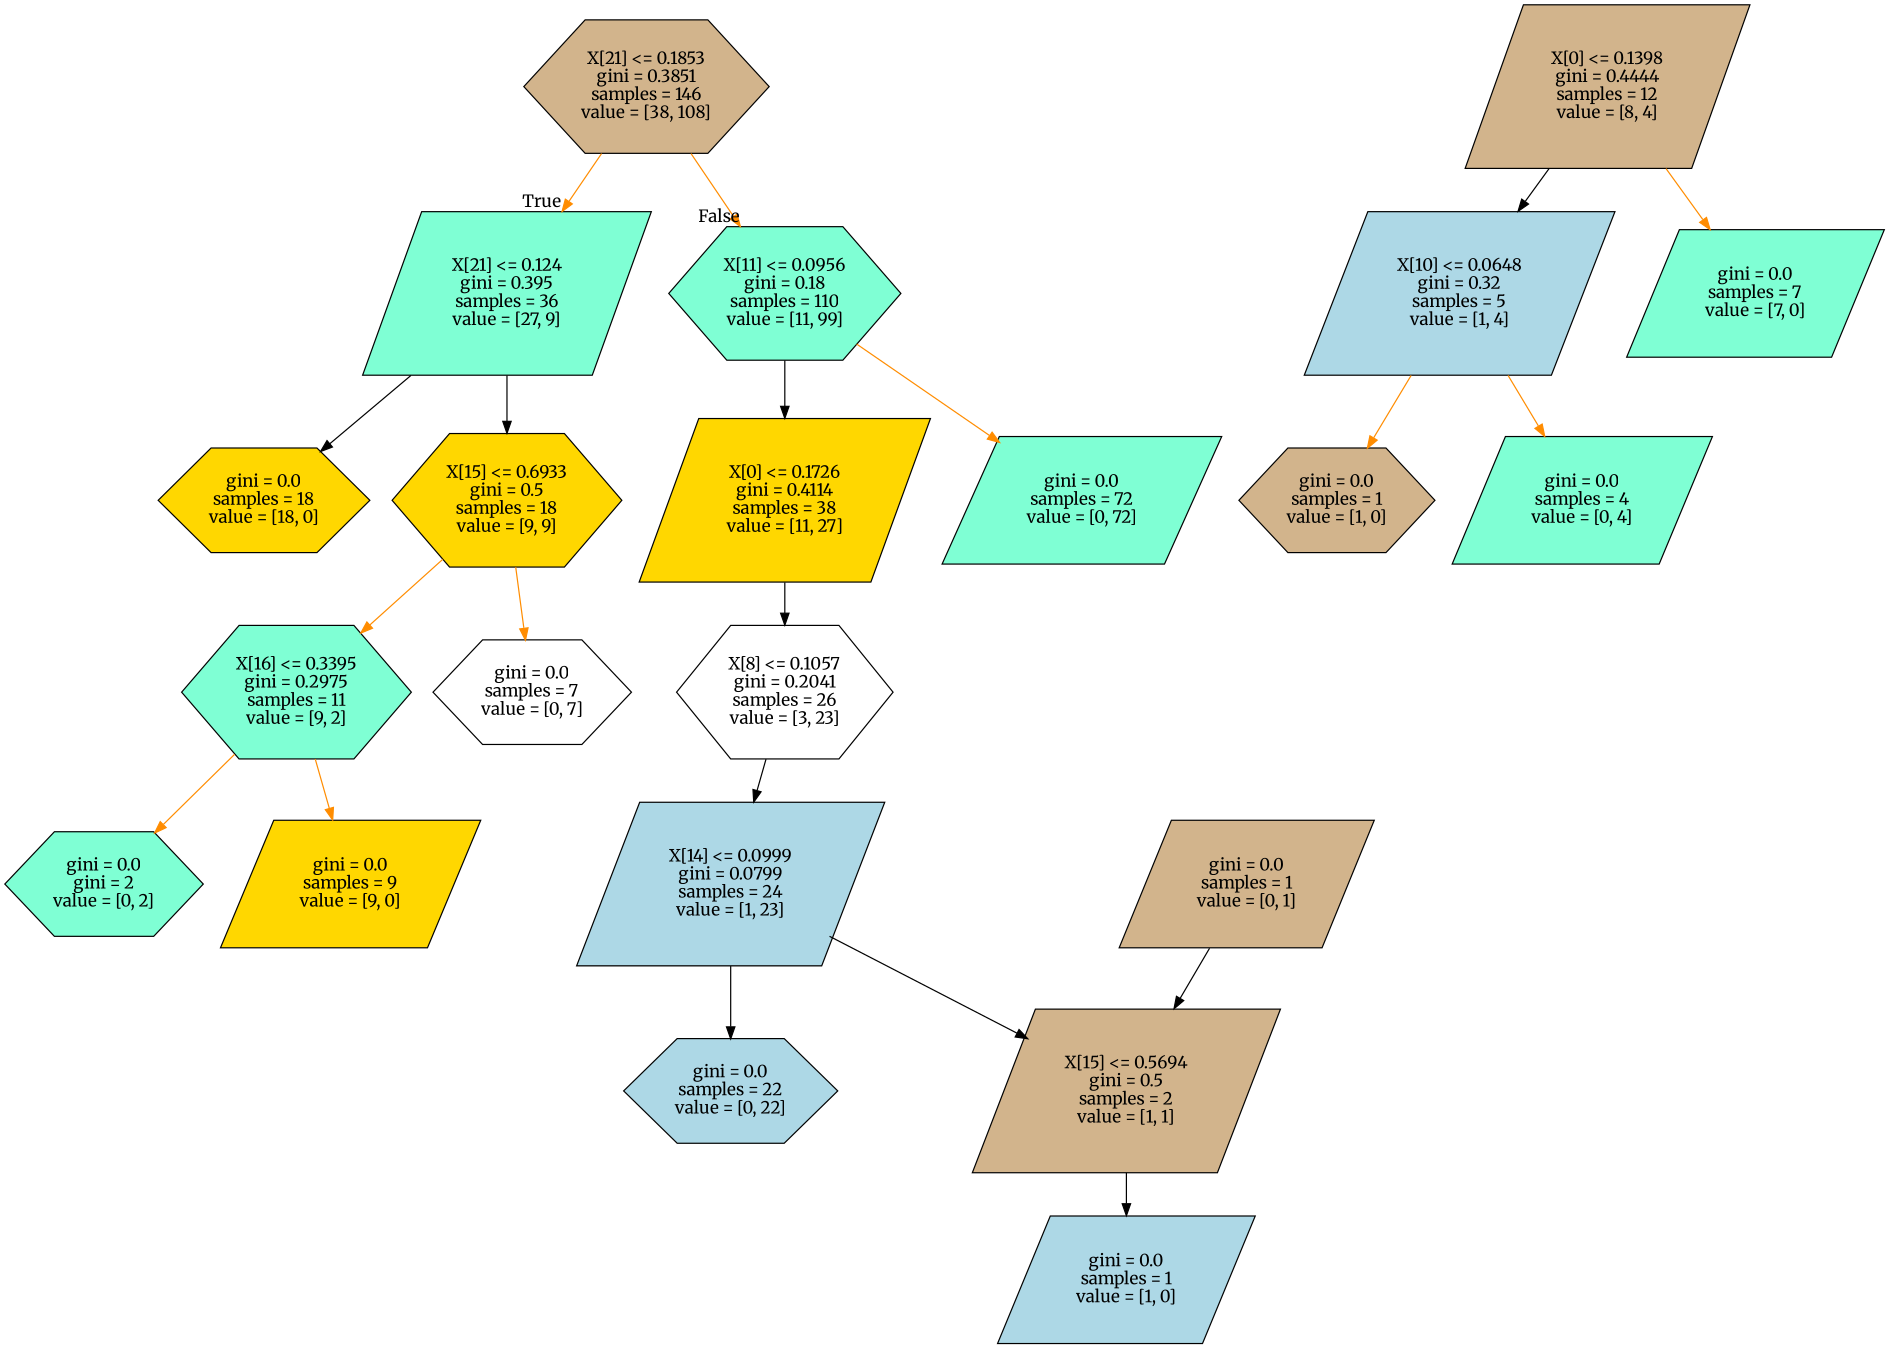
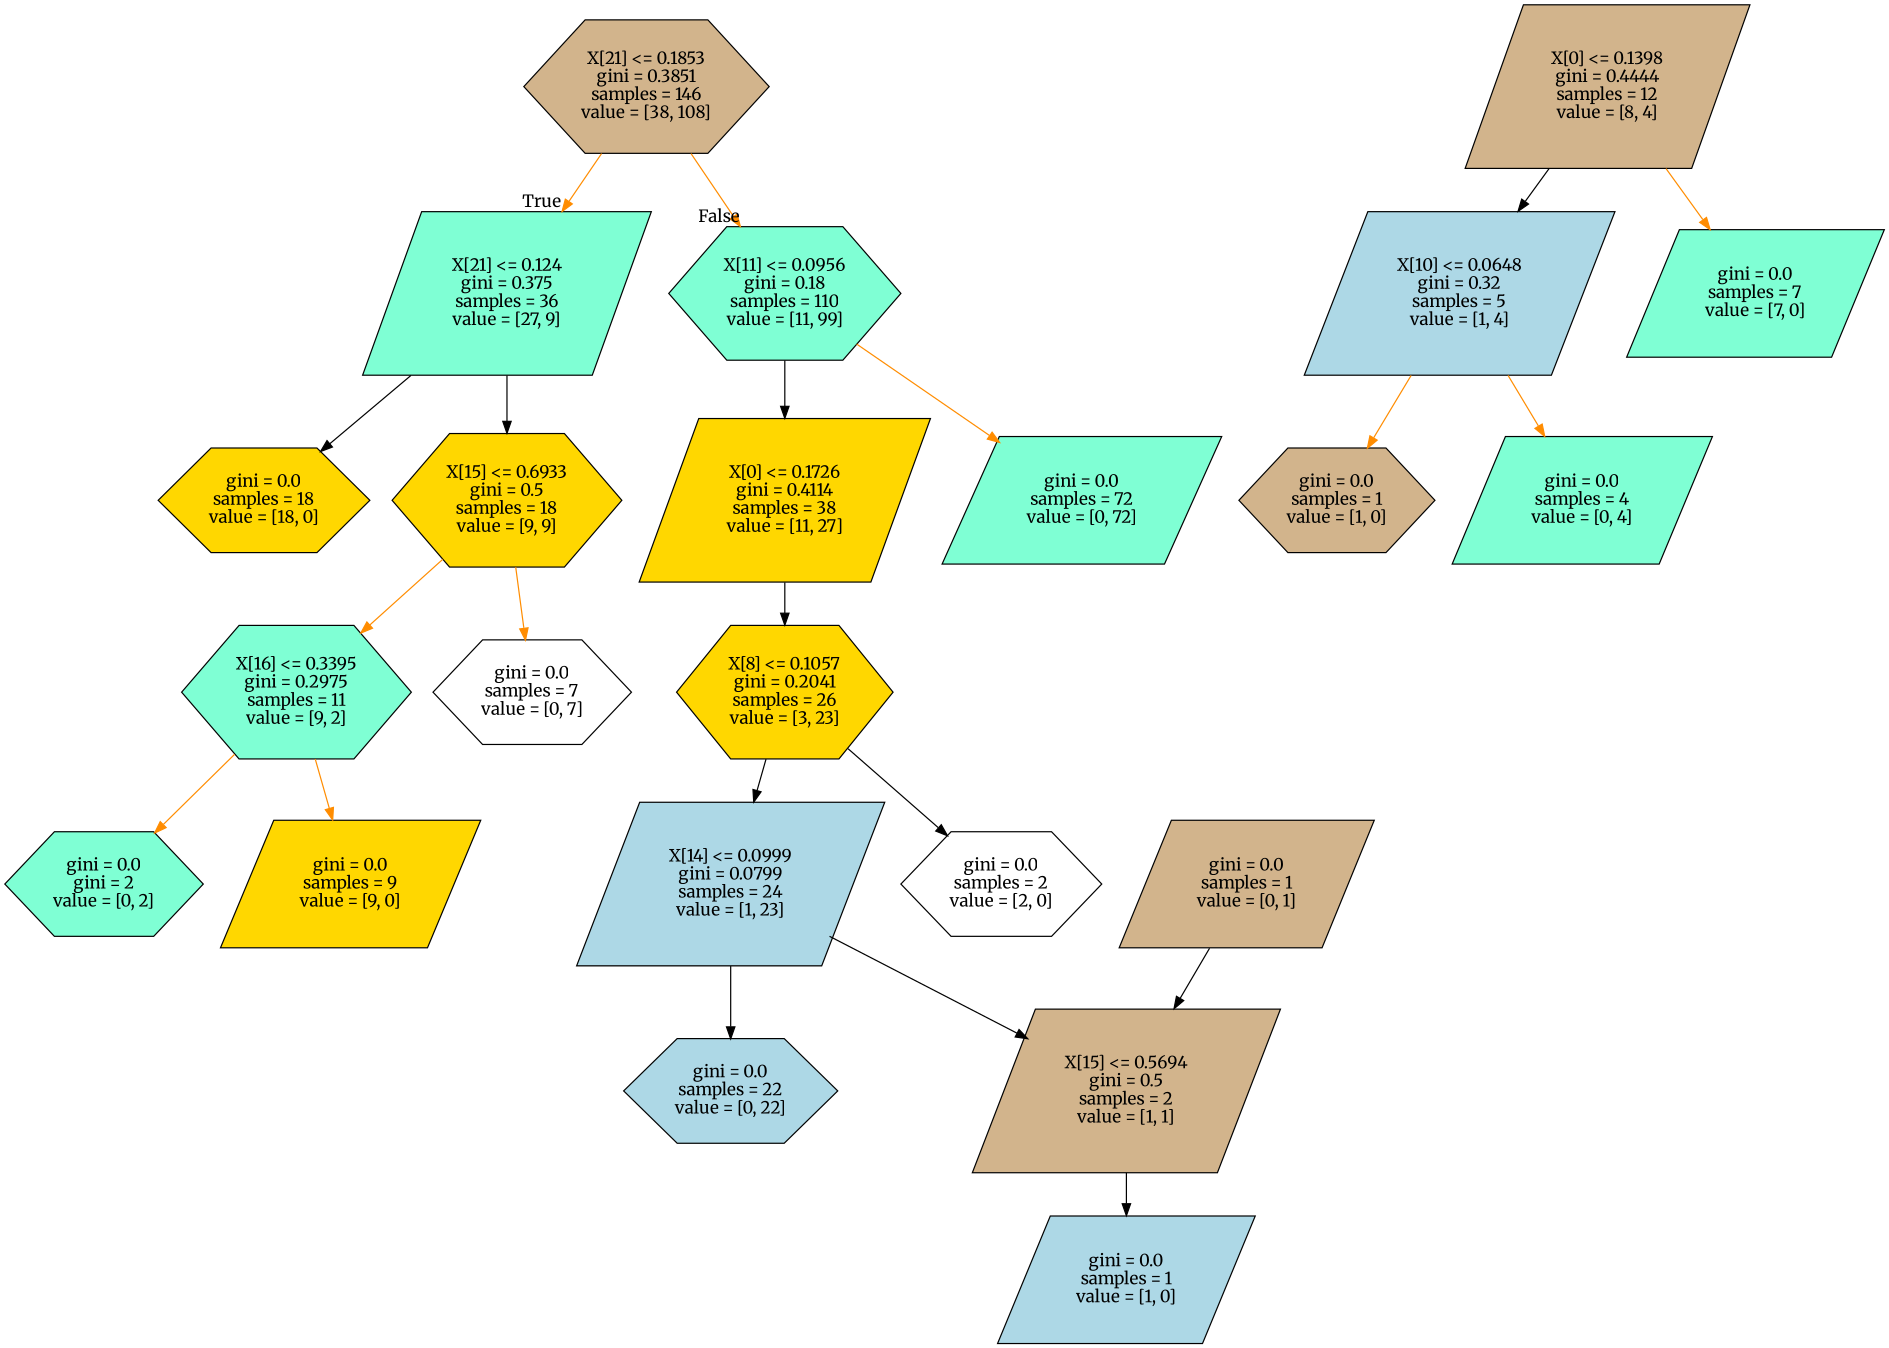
node "X[21] <= 0.124 gini = 0.395 samples = 36 value = [27, 9]": label "X[21] <= 0.124 gini = 0.395 samples = 36 value = [27, 9]" -> "X[21] <= 0.124 gini = 0.375 samples = 36 value = [27, 9]"
node "X[8] <= 0.1057 gini = 0.2041 samples = 26 value = [3, 23]": fillcolor white -> gold
node "gini = 0.0 samples = 2 value = [2, 0]": added
